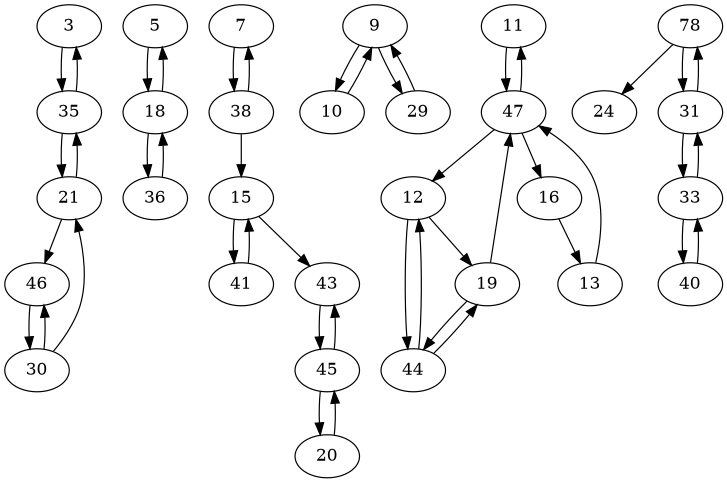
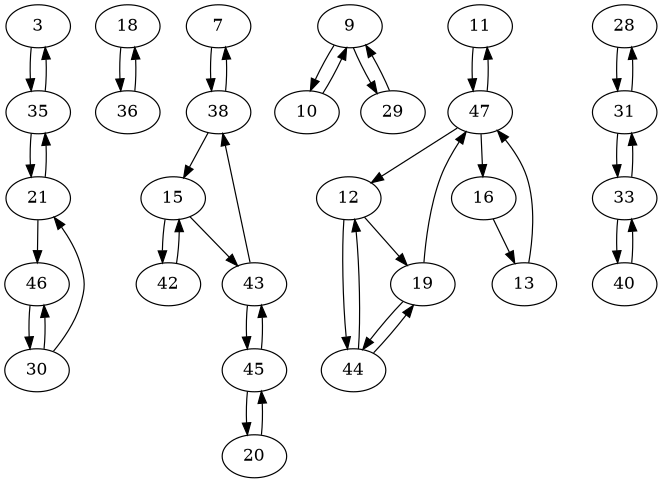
node "5": removed
node "78": label "78" -> "28"
node "24": removed
edge "43" -> "38": added
node "41": label "41" -> "42"
